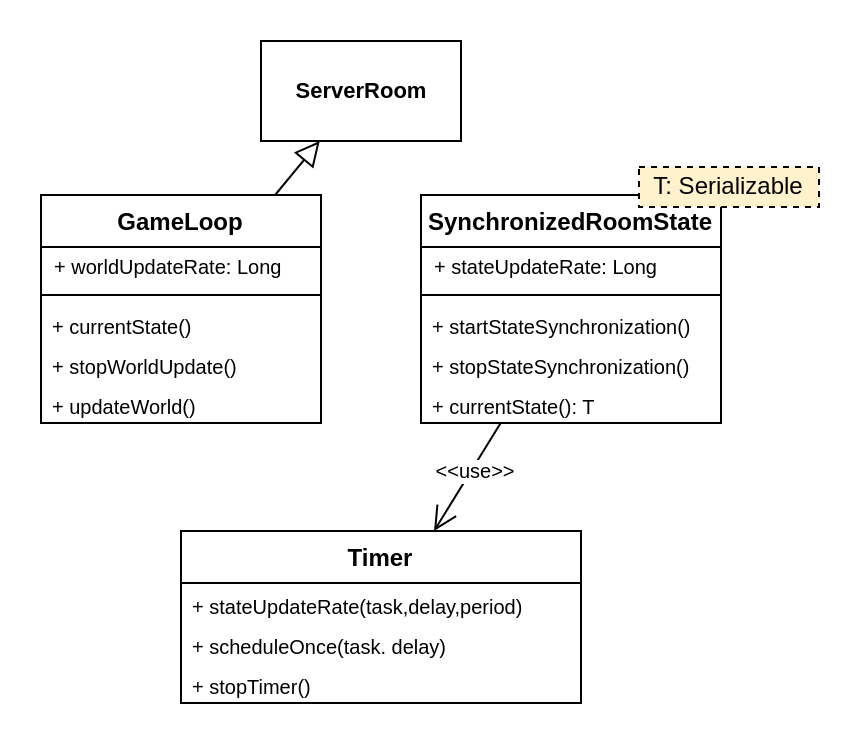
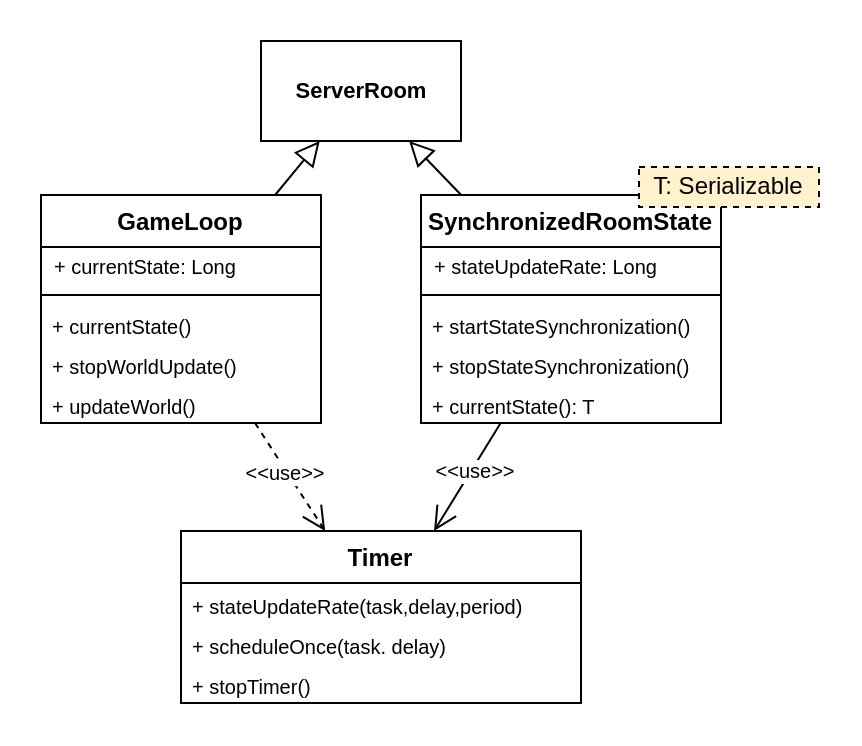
edge "SynchronizedRoomState" -> "ServerRoom": added
node "+ worldUpdateRate: Long": label "+ worldUpdateRate: Long" -> "+ currentState: Long"
edge "GameLoop" -> "Timer": added, label "<<use>>"
